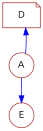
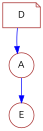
edge "A" -> "D": reversed
